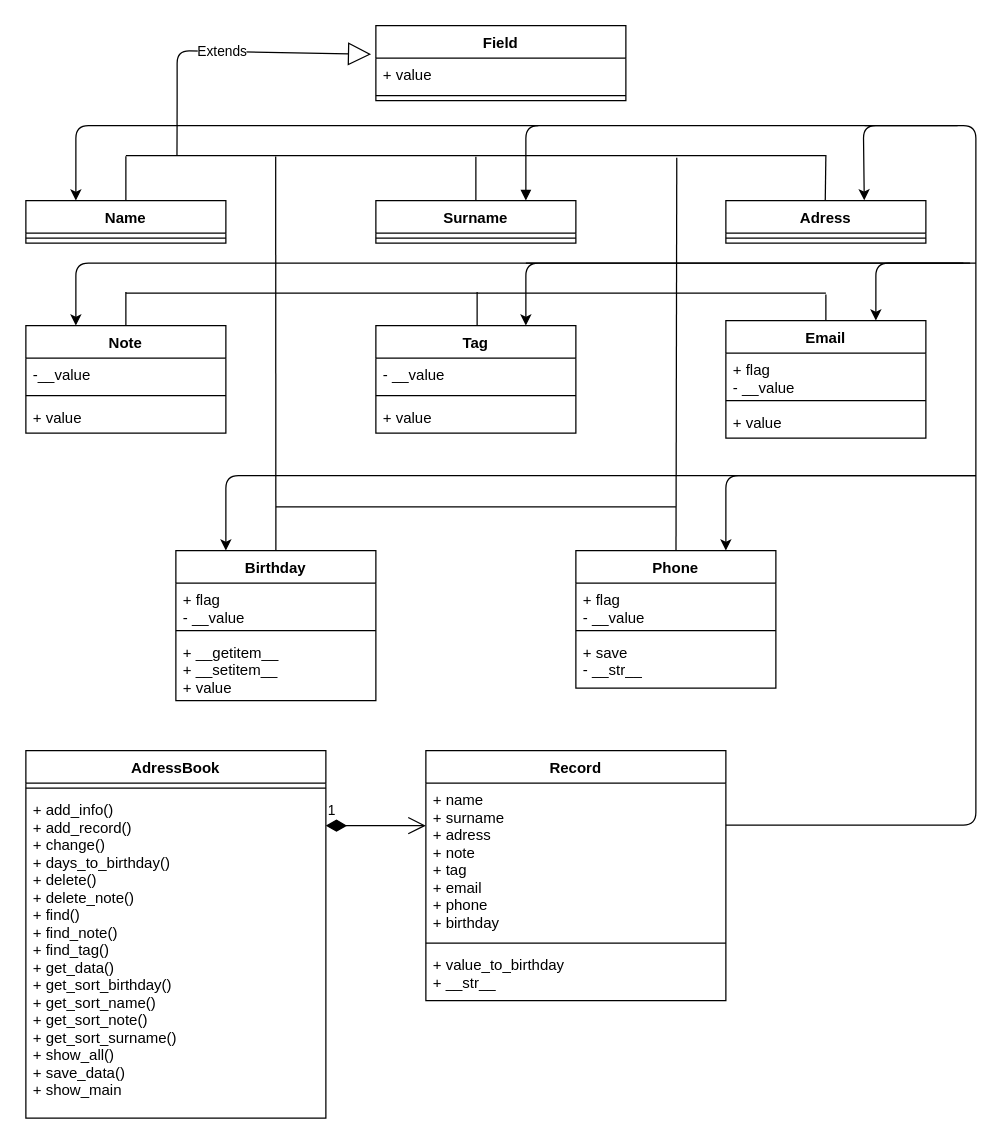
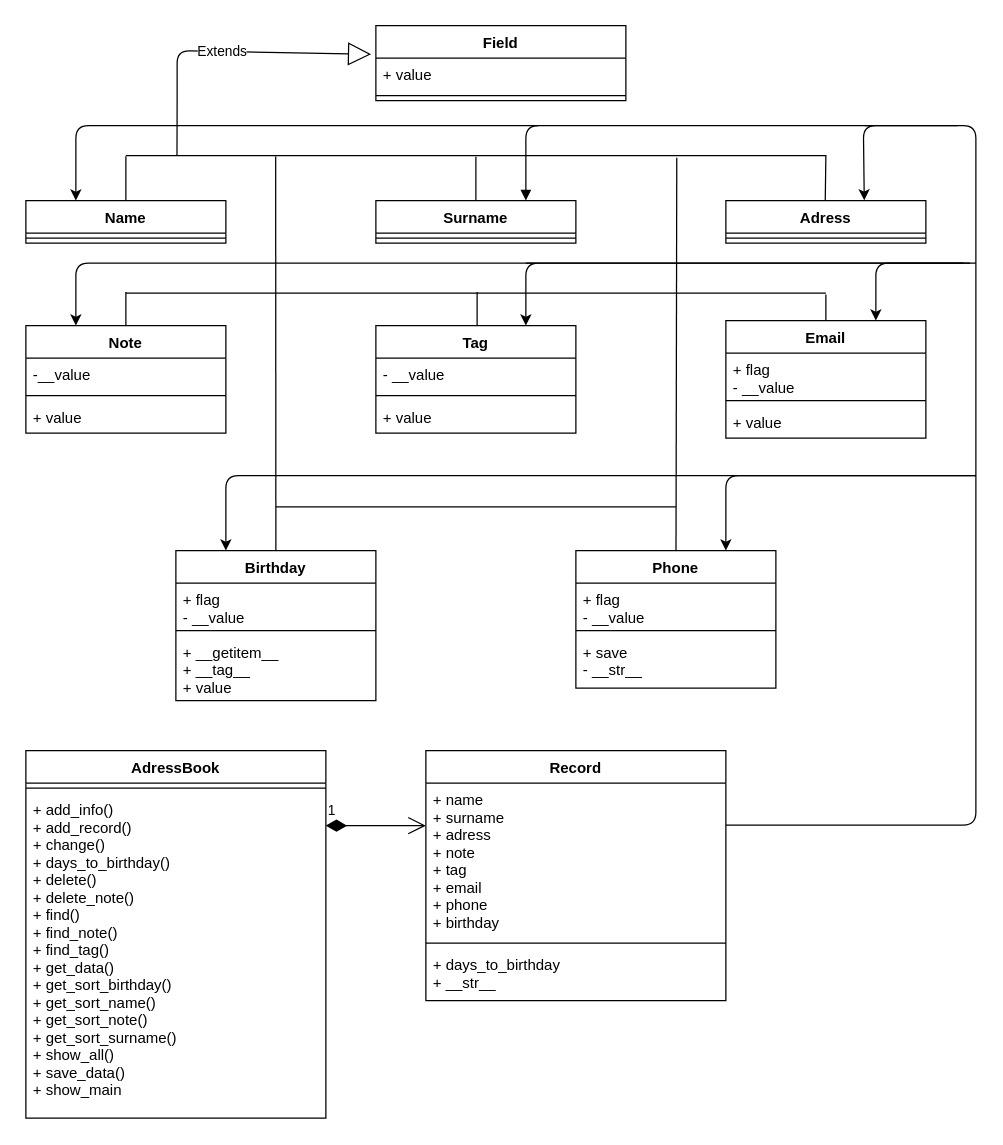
node "+ __getitem__ + __setitem__ + value": label "+ __getitem__ + __setitem__ + value" -> "+ __getitem__ + __tag__ + value"
node "+ value_to_birthday + __str__": label "+ value_to_birthday + __str__" -> "+ days_to_birthday + __str__"
